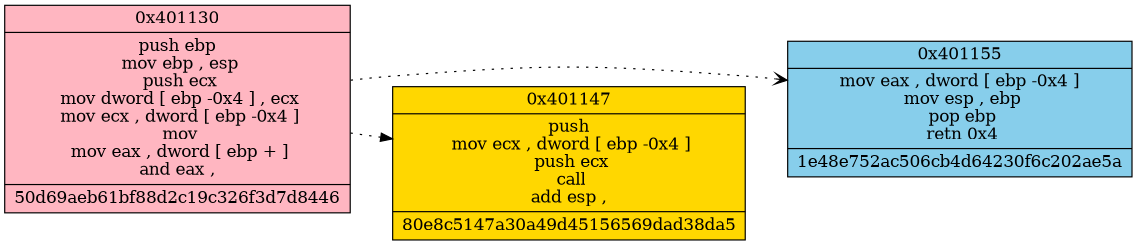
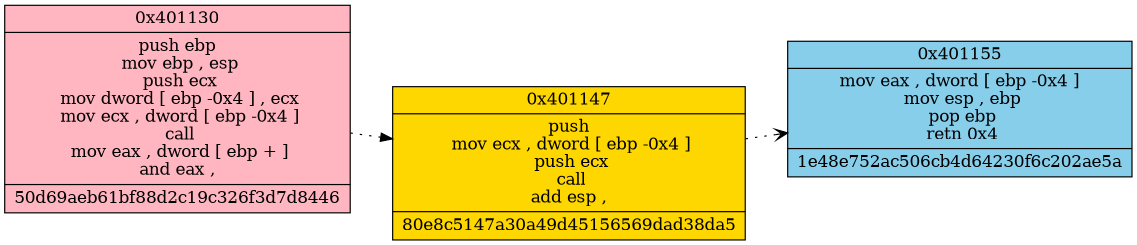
edge "0x401130" -> "0x401155": now "0x401147" -> "0x401155"
node "0x401130": text "mov" -> "call"
